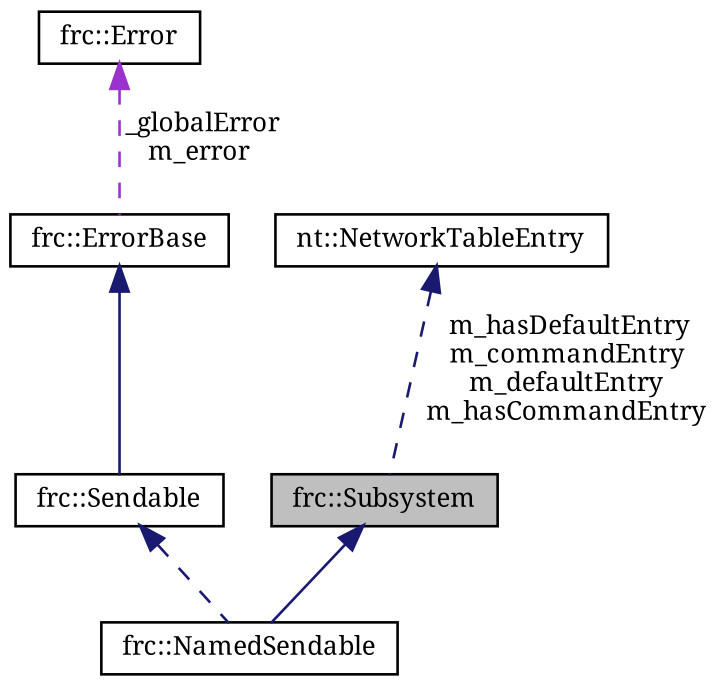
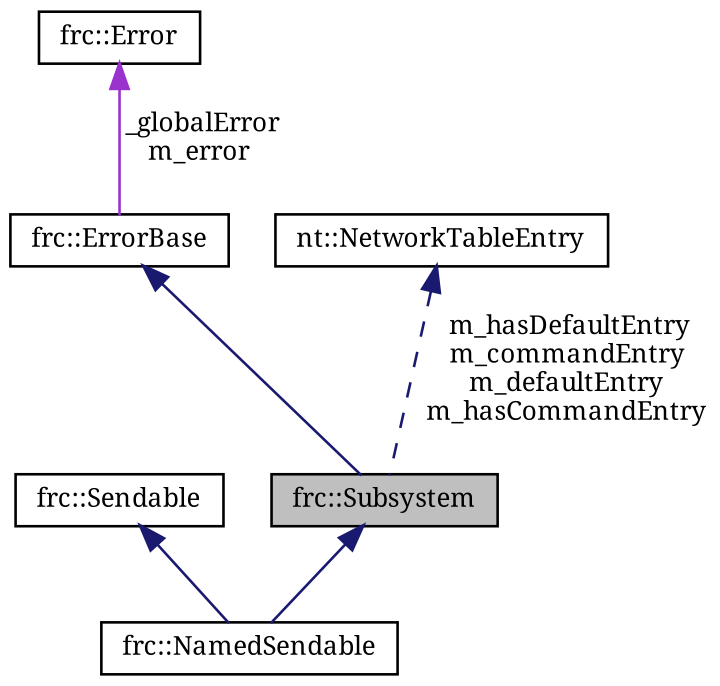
edge "frc::ErrorBase" -> "frc::Error": style dashed -> solid
edge "frc::Sendable" -> "frc::ErrorBase": now "frc::Subsystem" -> "frc::ErrorBase"
edge "frc::NamedSendable" -> "frc::Sendable": style dashed -> solid
